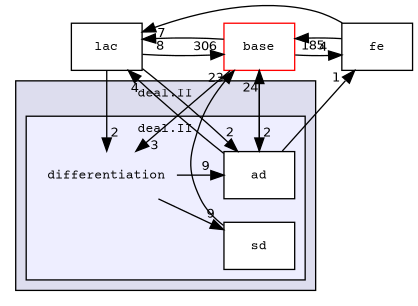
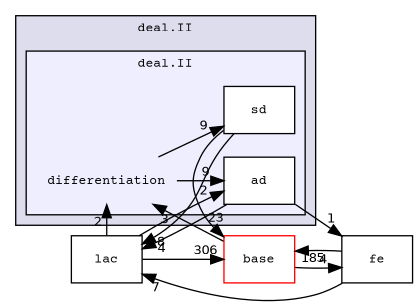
edge "base" -> "lac": now "sd" -> "lac"
edge "base" -> "ad": removed
edge "ad" -> "base": removed
